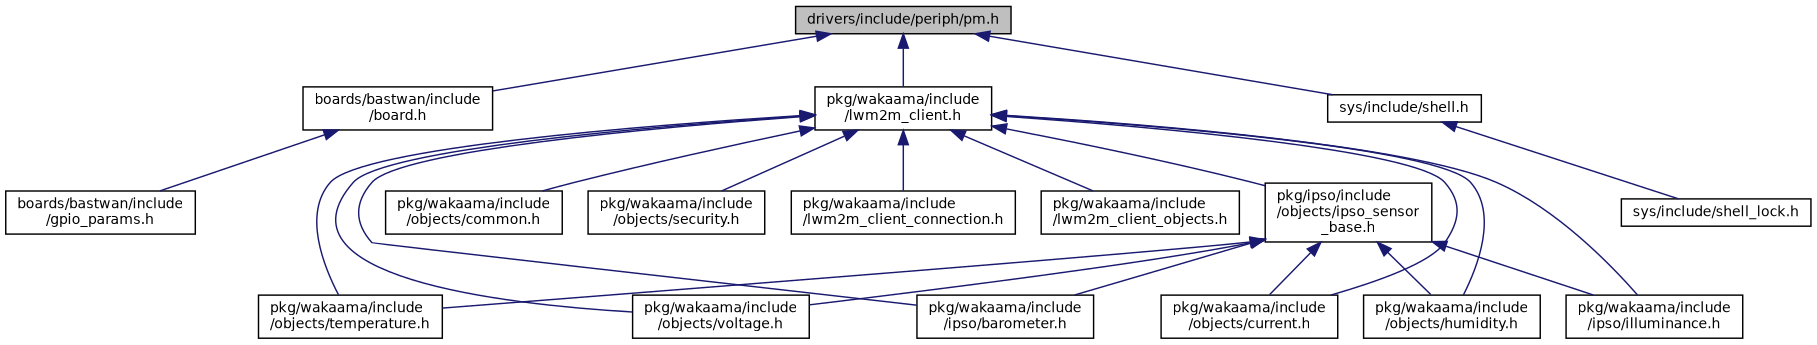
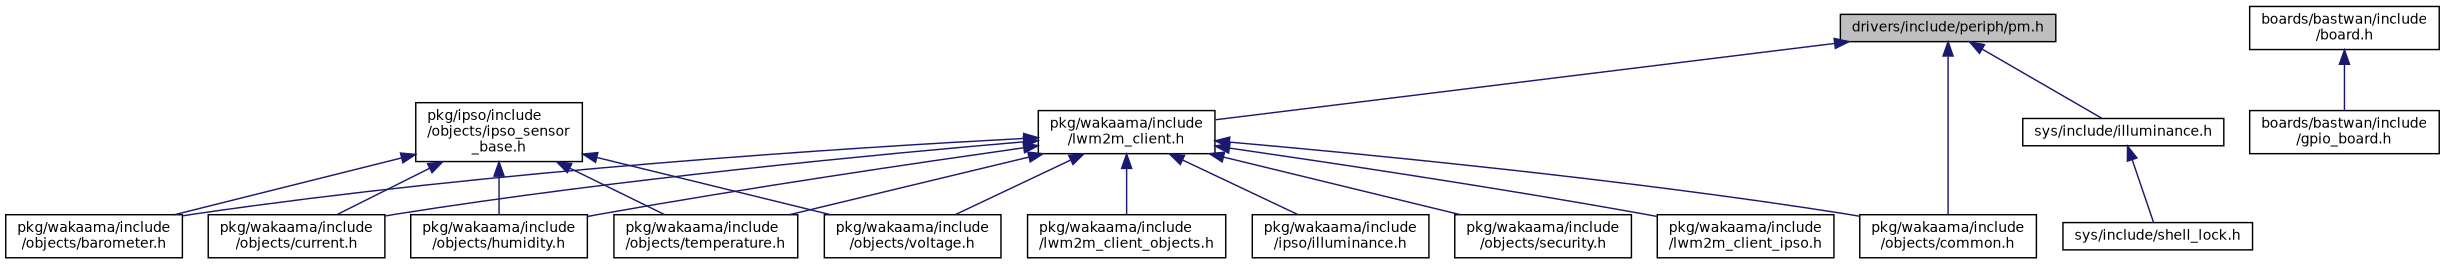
edge "boards/bastwan/include /board.h" -> "drivers/include/periph/pm.h": now "pkg/wakaama/include /objects/common.h" -> "drivers/include/periph/pm.h"
node "sys/include/shell.h": label "sys/include/shell.h" -> "sys/include/illuminance.h"
edge "pkg/ipso/include /objects/ipso_sensor _base.h" -> "pkg/wakaama/include /lwm2m_client.h": removed
node "boards/bastwan/include /gpio_params.h": label "boards/bastwan/include /gpio_params.h" -> "boards/bastwan/include /gpio_board.h"
node "pkg/wakaama/include /lwm2m_client_connection.h": label "pkg/wakaama/include /lwm2m_client_connection.h" -> "pkg/wakaama/include /lwm2m_client_ipso.h"
edge "pkg/wakaama/include /ipso/illuminance.h" -> "pkg/ipso/include /objects/ipso_sensor _base.h": removed
node "pkg/wakaama/include /ipso/barometer.h": label "pkg/wakaama/include /ipso/barometer.h" -> "pkg/wakaama/include /objects/barometer.h"
